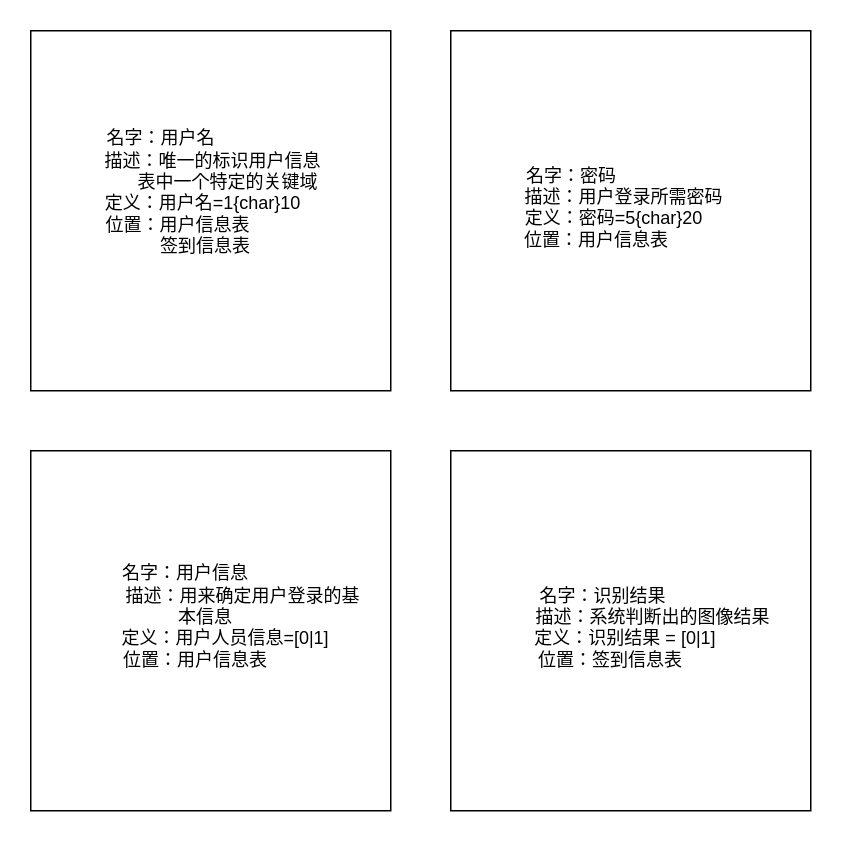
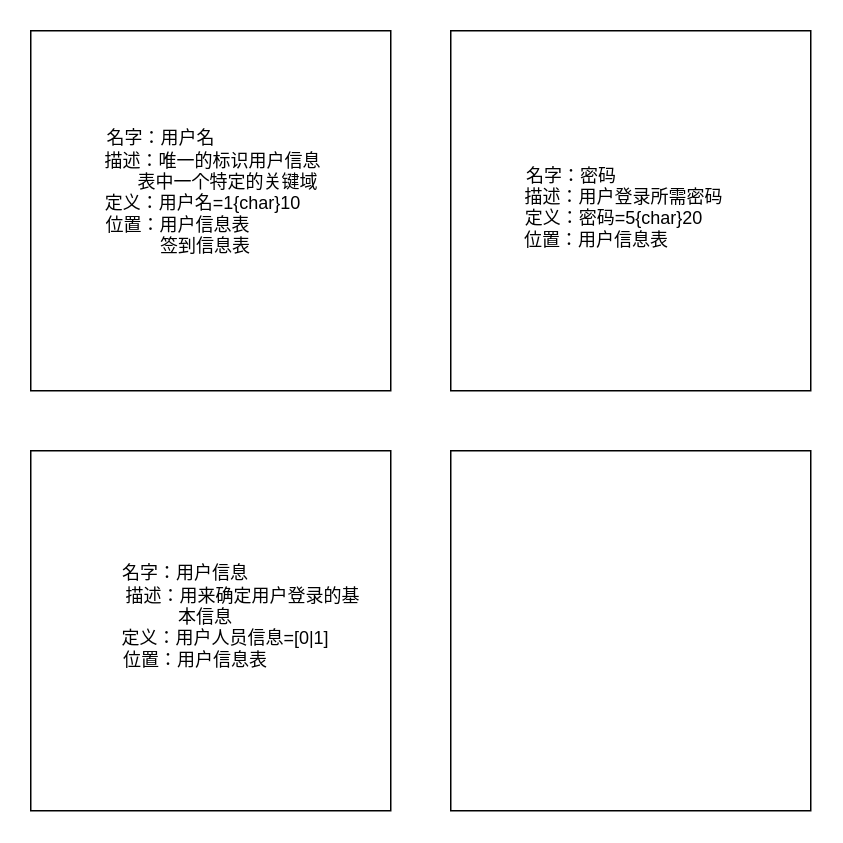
node "名字：识别结果 描述：系统判断出的图像结果 定义：识别结果 = [0|1] 位置：签到信息表": removed
